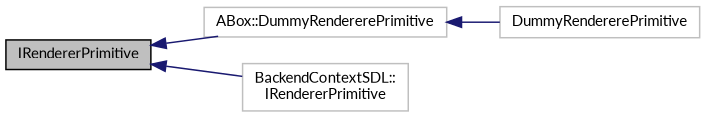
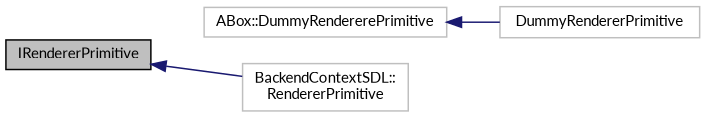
node "DummyRendererePrimitive": label "DummyRendererePrimitive" -> "DummyRendererPrimitive"
edge "ABox::DummyRendererePrimitive" -> "IRendererPrimitive": removed
node "BackendContextSDL:: IRendererPrimitive": label "BackendContextSDL:: IRendererPrimitive" -> "BackendContextSDL:: RendererPrimitive"
